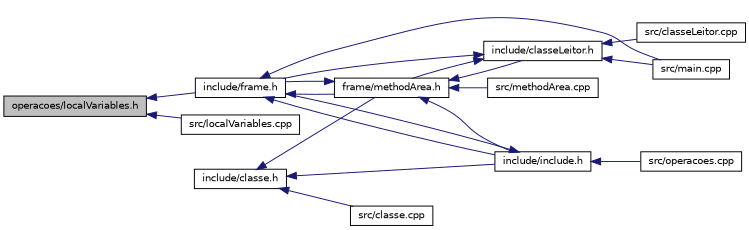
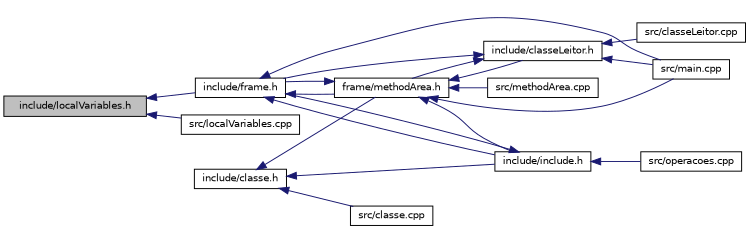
node "operacoes/localVariables.h": label "operacoes/localVariables.h" -> "include/localVariables.h"
edge "src/main.cpp" -> "frame/methodArea.h": added
